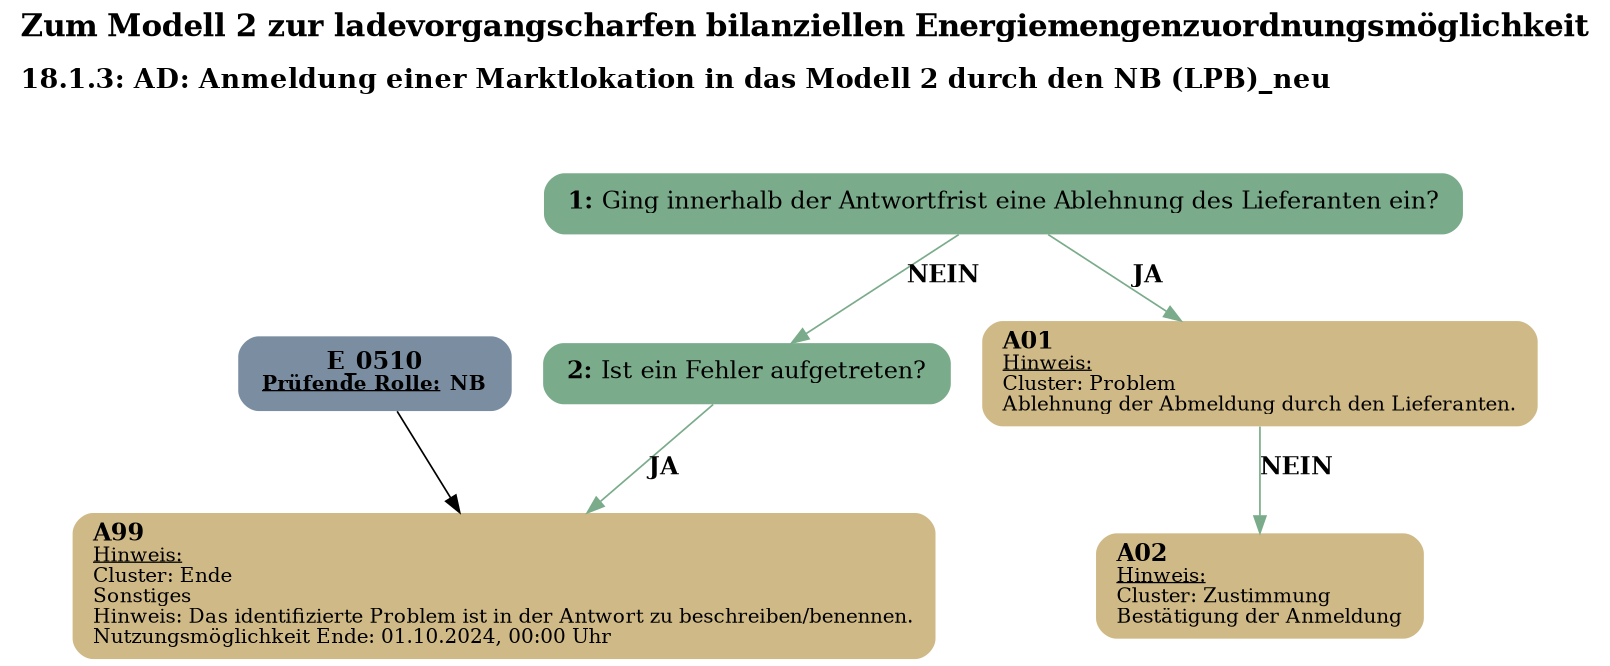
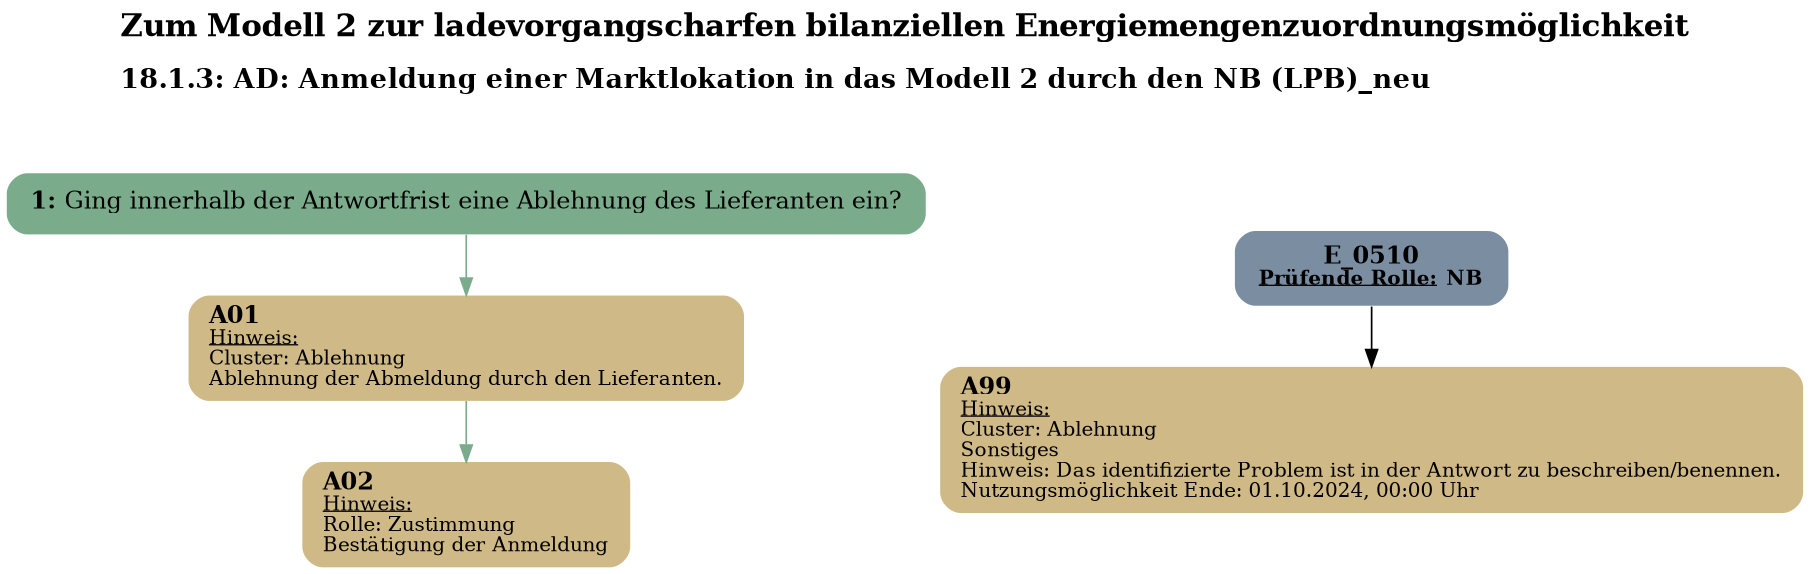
node "2:": removed
node "A01": text "Cluster: Problem" -> "Cluster: Ablehnung"
node "A99": text "Cluster: Ende" -> "Cluster: Ablehnung"
node "A02": text "Cluster: Zustimmung" -> "Rolle: Zustimmung"
